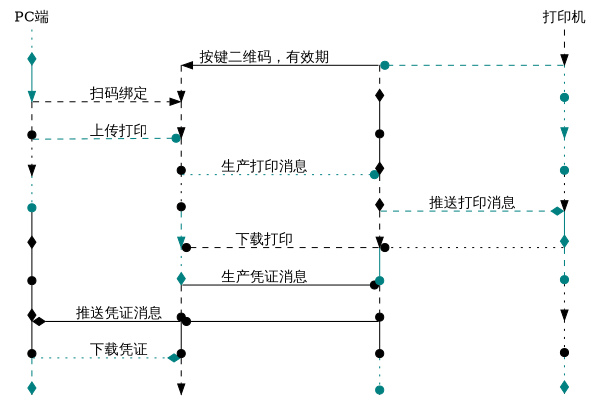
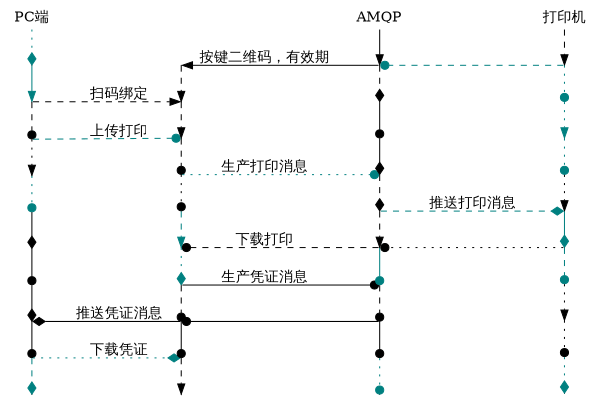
node "AMQP": added
